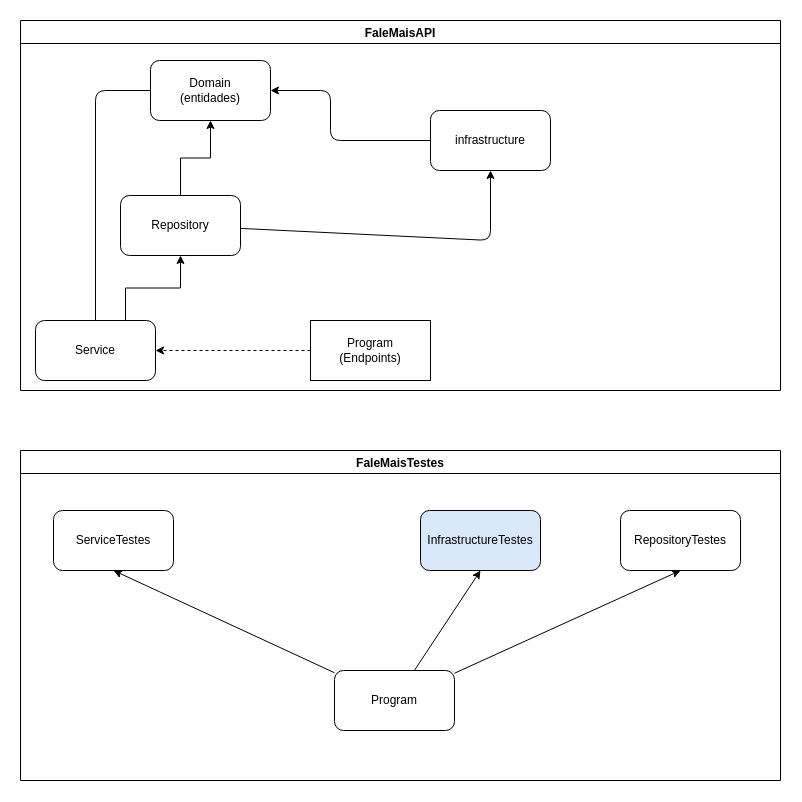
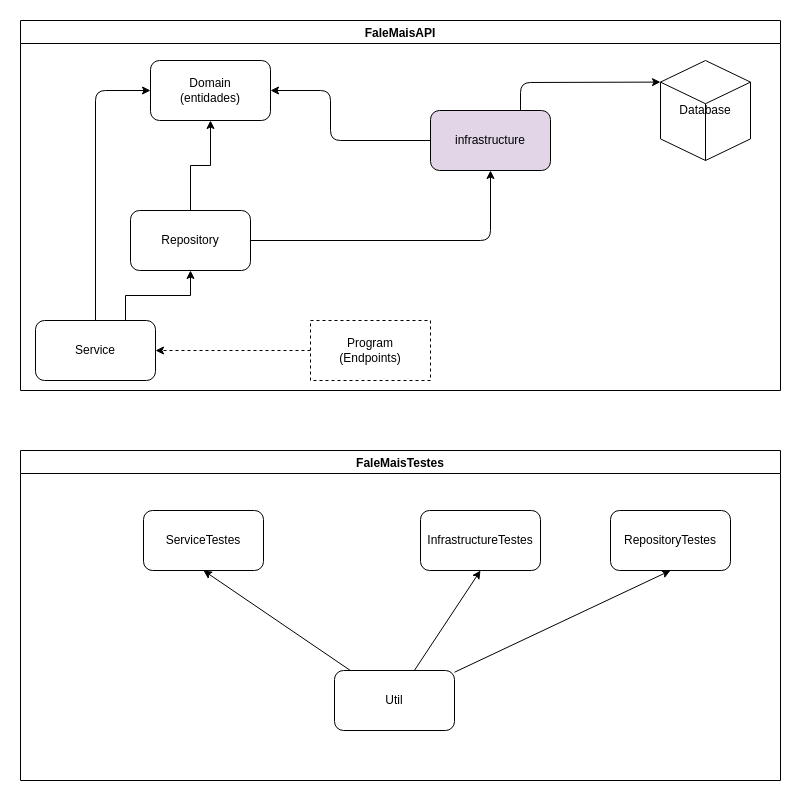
edge "infrastructure" -> "Database": added
edge "Domain (entidades)" -- "Service": arrowhead none -> classic
node "Database": added
node "infrastructure": fillcolor #ffffff -> #e1d5e7
node "Repository": moved (181, 226) -> (191, 241)
node "Program (Endpoints)": style solid -> dashed
node "ServiceTestes": moved (114, 541) -> (204, 541)
node "InfrastructureTestes": fillcolor #dae8fc -> #ffffff
node "RepositoryTestes": moved (681, 541) -> (671, 541)
node "Program": label "Program" -> "Util"
